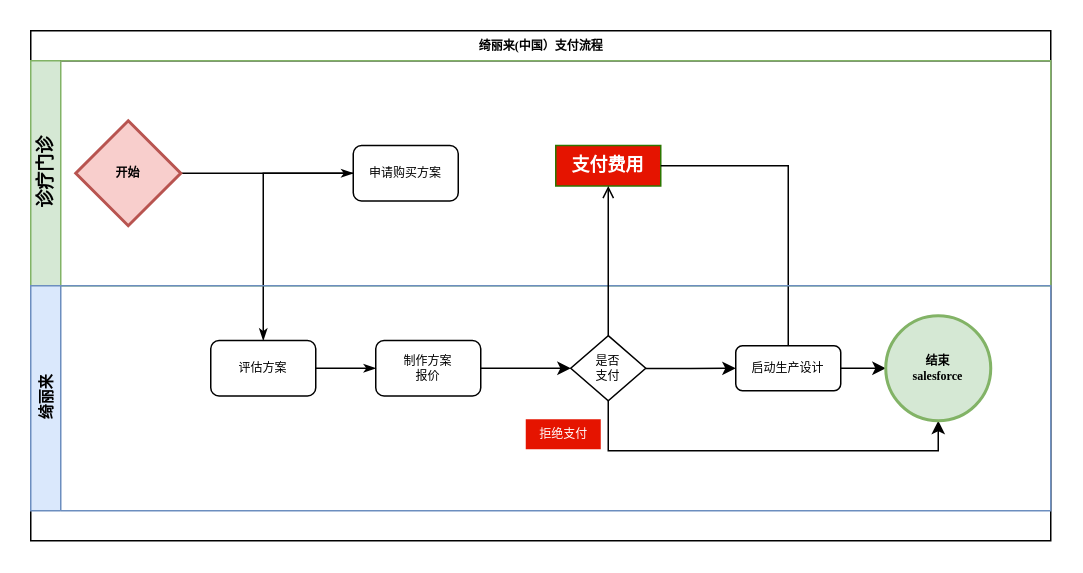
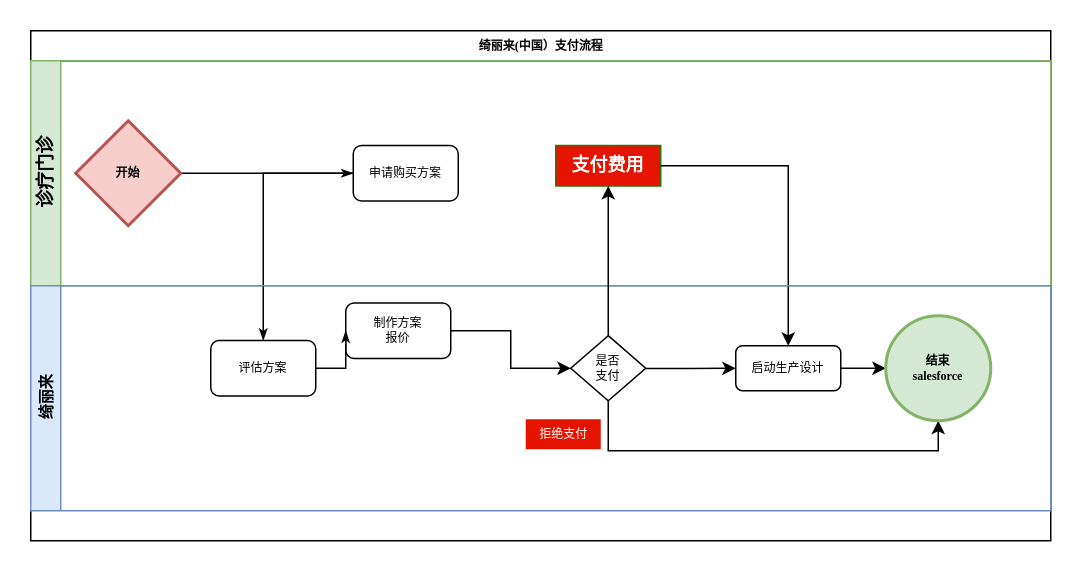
edge "是否 支付" -> "支付费用": arrowhead open -> classic
edge "支付费用" -- "启动生产设计": arrowhead none -> classic
node "制作方案 报价": moved (428, 368) -> (398, 331)
